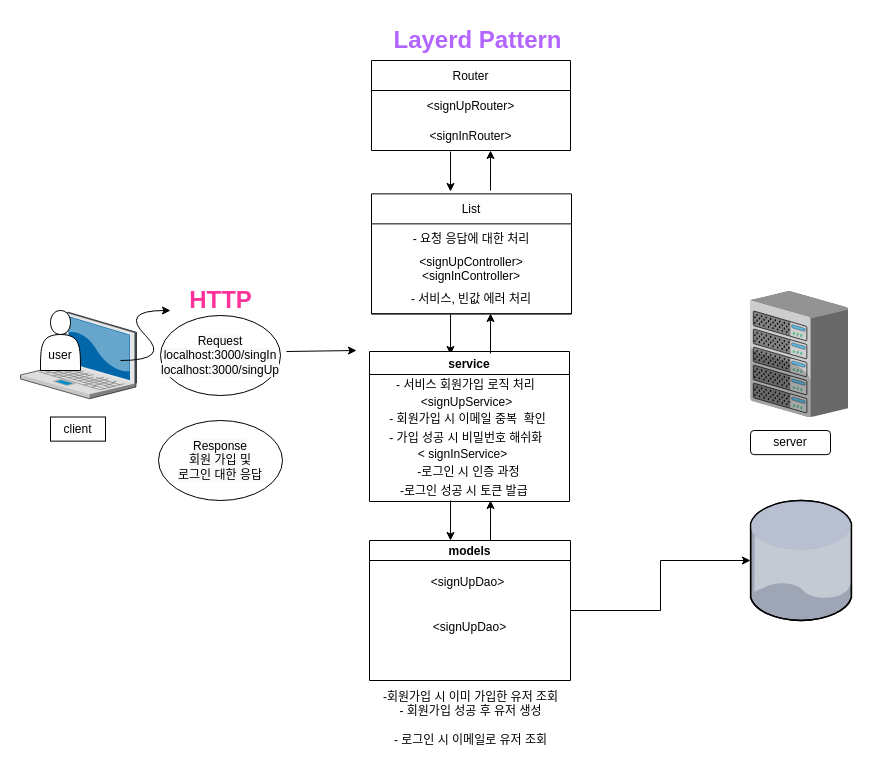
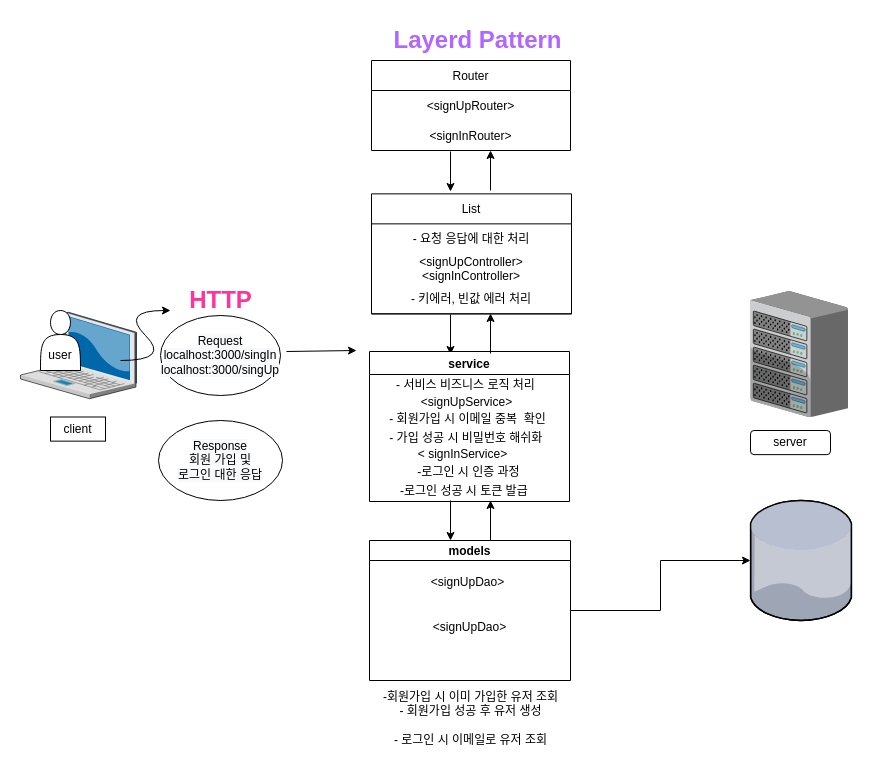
node "- 서비스, 빈값 에러 처리": label "- 서비스, 빈값 에러 처리" -> "- 키에러, 빈값 에러 처리"
node "- 서비스 회원가입 로직 처리": label "- 서비스 회원가입 로직 처리" -> "- 서비스 비즈니스 로직 처리"
